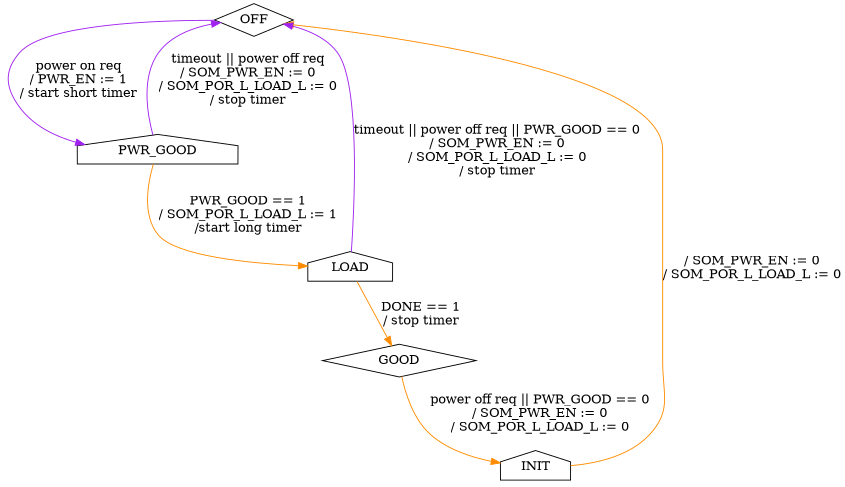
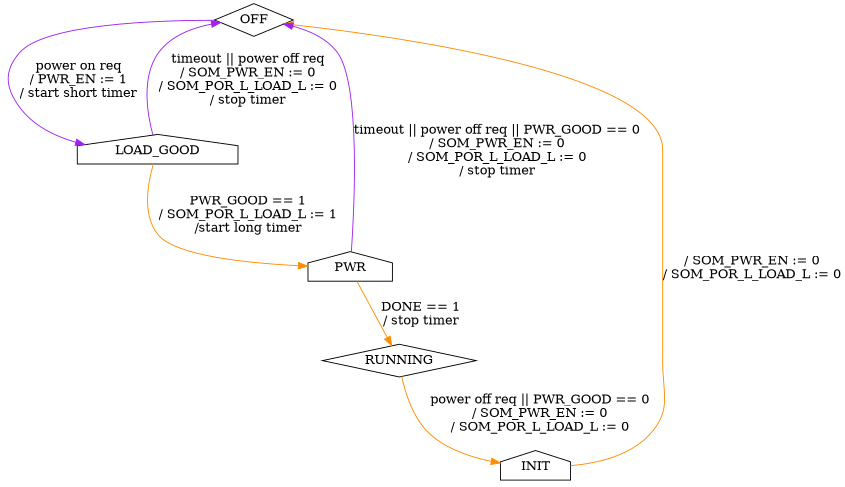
node "PWR_GOOD": label "PWR_GOOD" -> "LOAD_GOOD"
node "LOAD": label "LOAD" -> "PWR"
node "GOOD": label "GOOD" -> "RUNNING"
